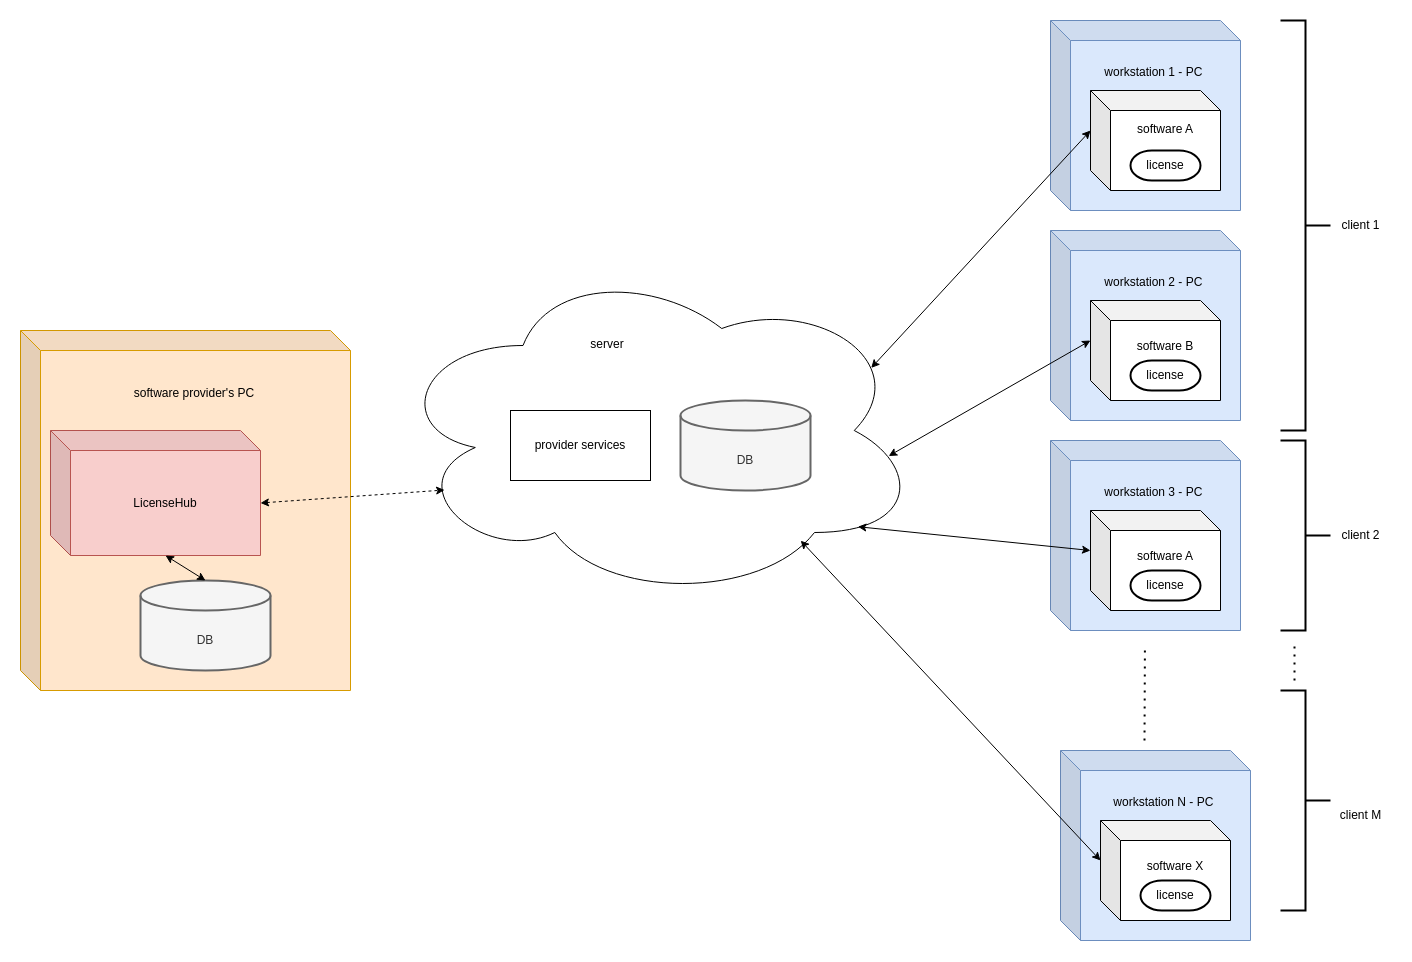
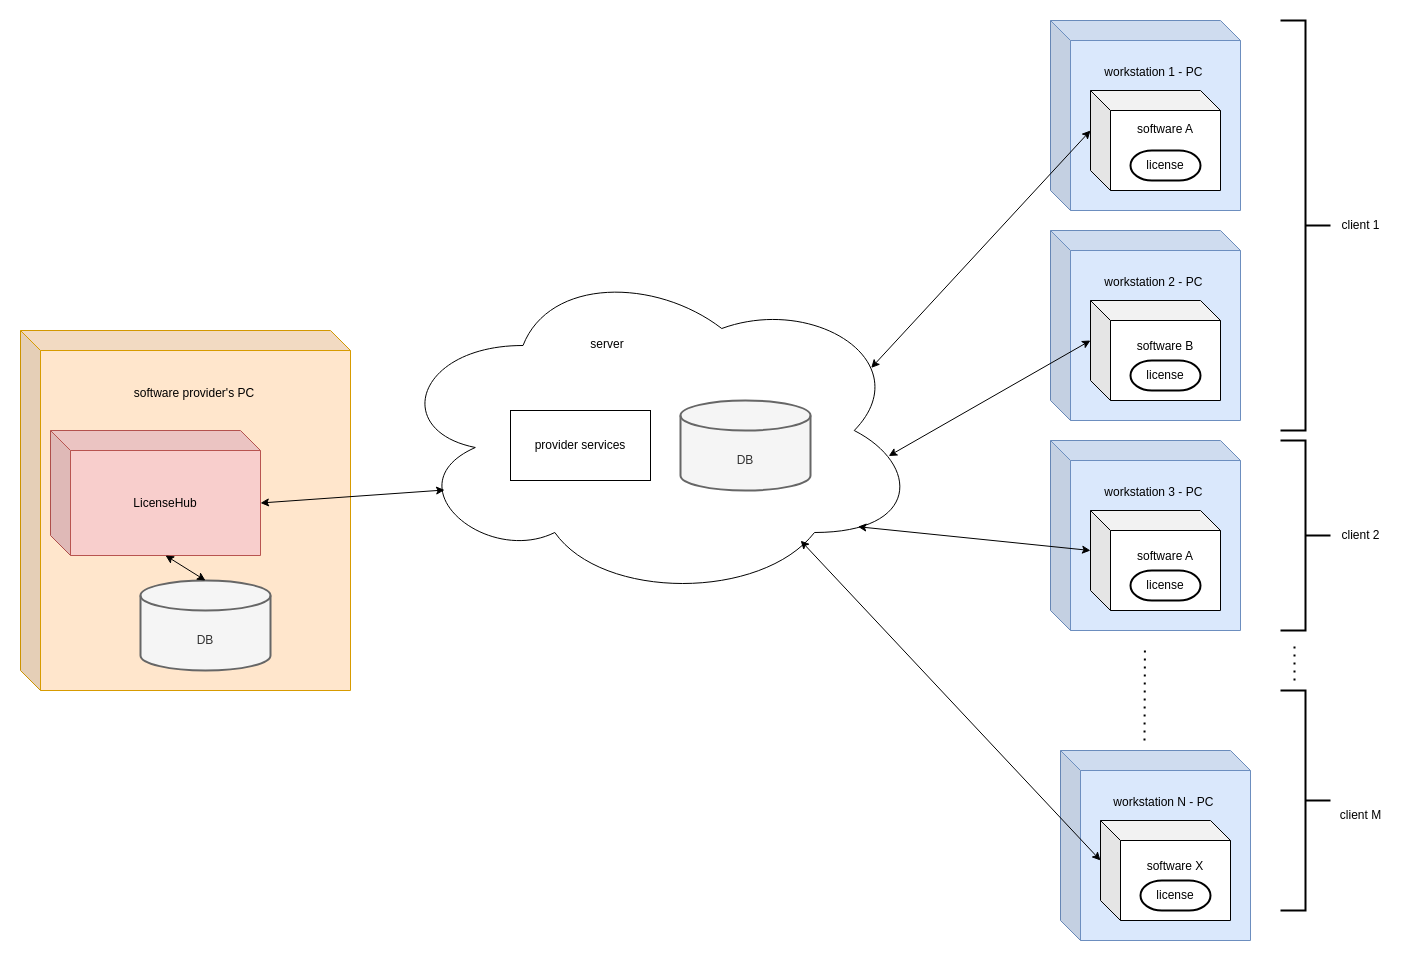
edge "server" -- "LicenseHub": style dashed -> solid
